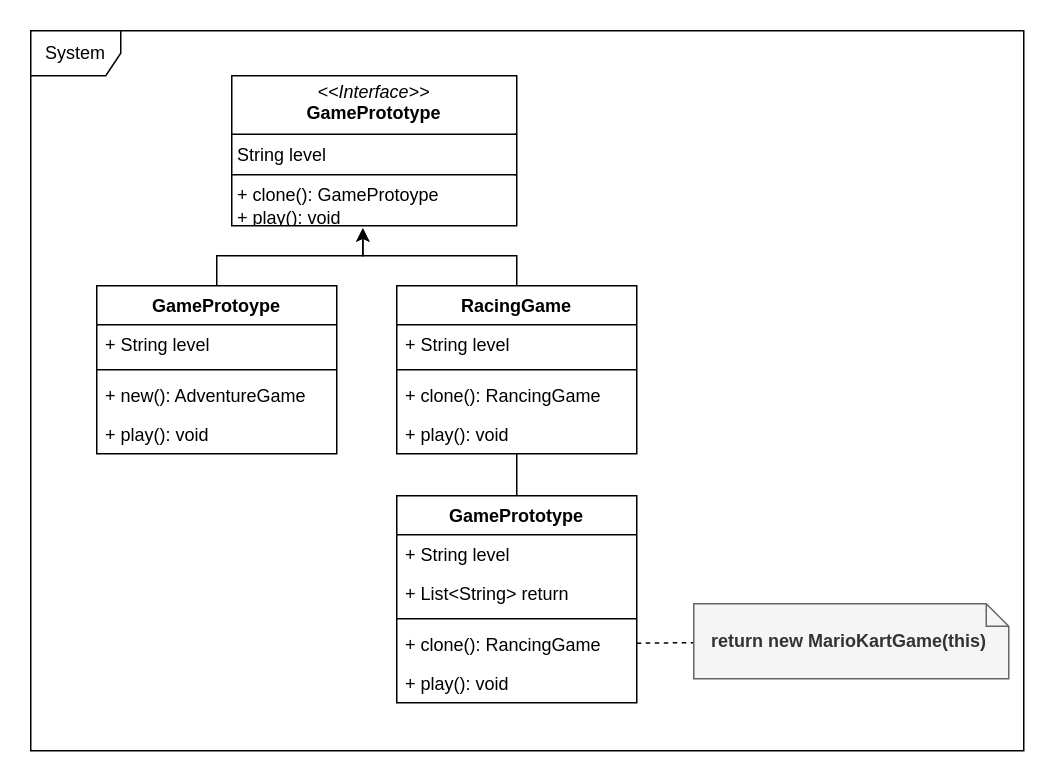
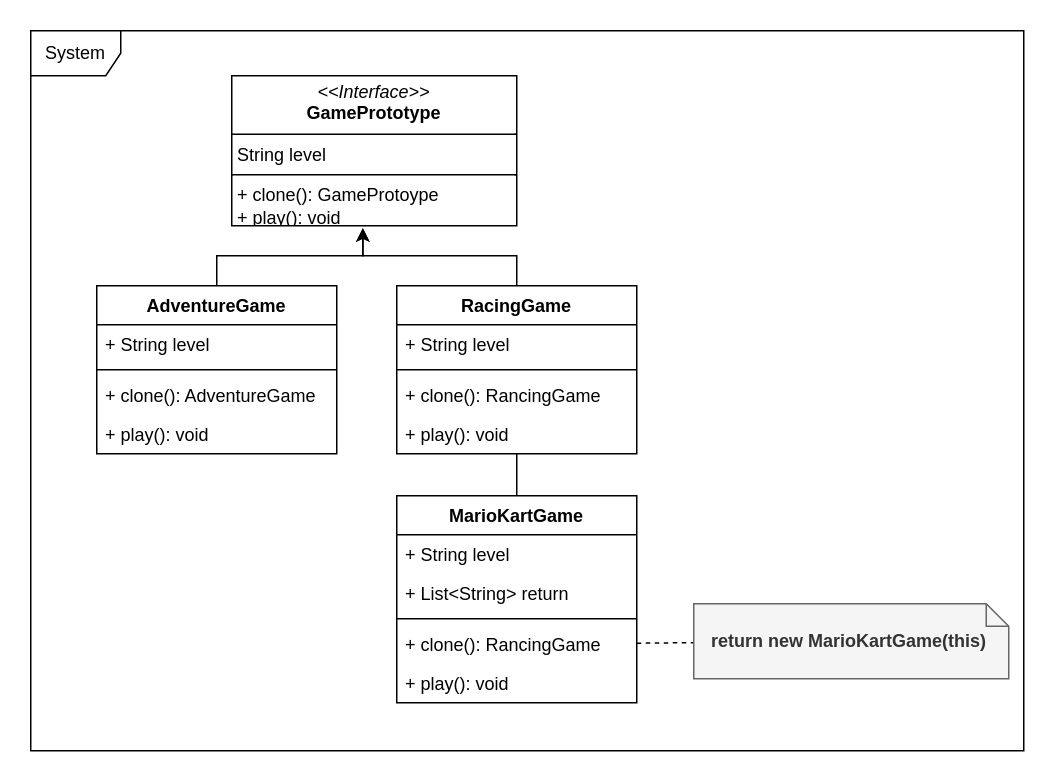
node "GameProtoype": label "GameProtoype" -> "AdventureGame"
node "+ new(): AdventureGame": label "+ new(): AdventureGame" -> "+ clone(): AdventureGame"
node "GamePrototype": label "GamePrototype" -> "MarioKartGame"
